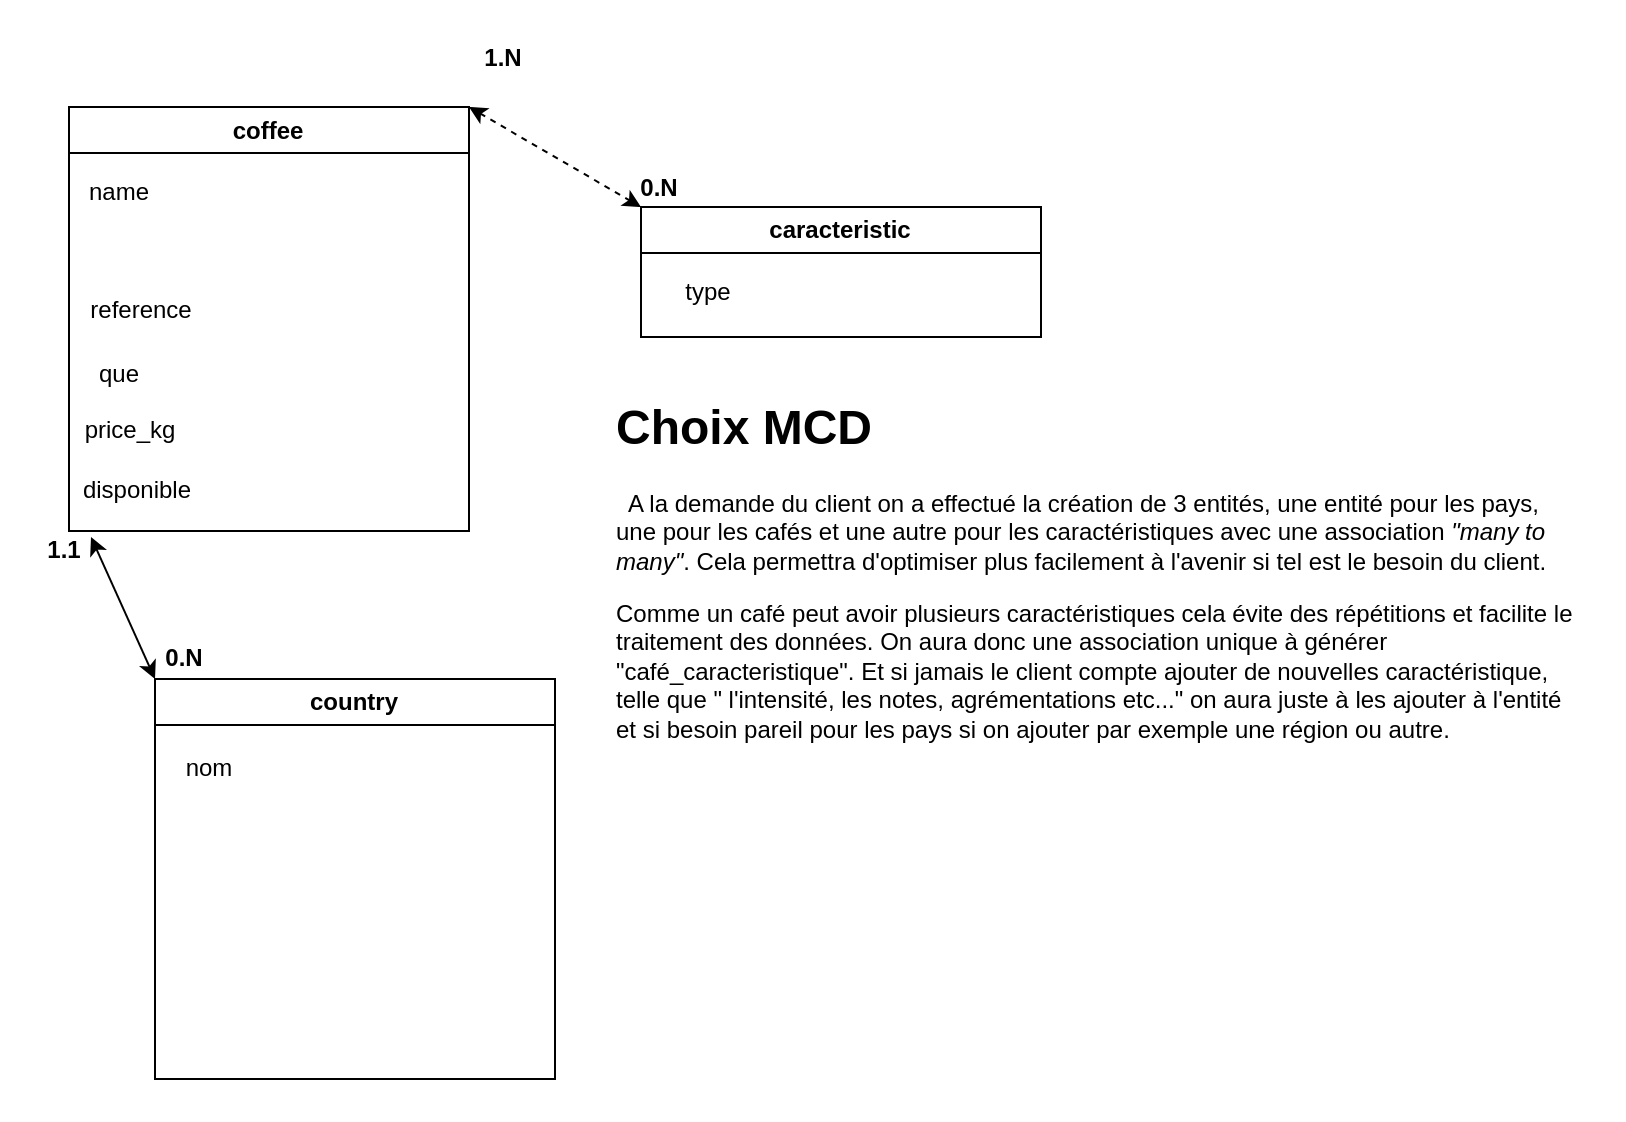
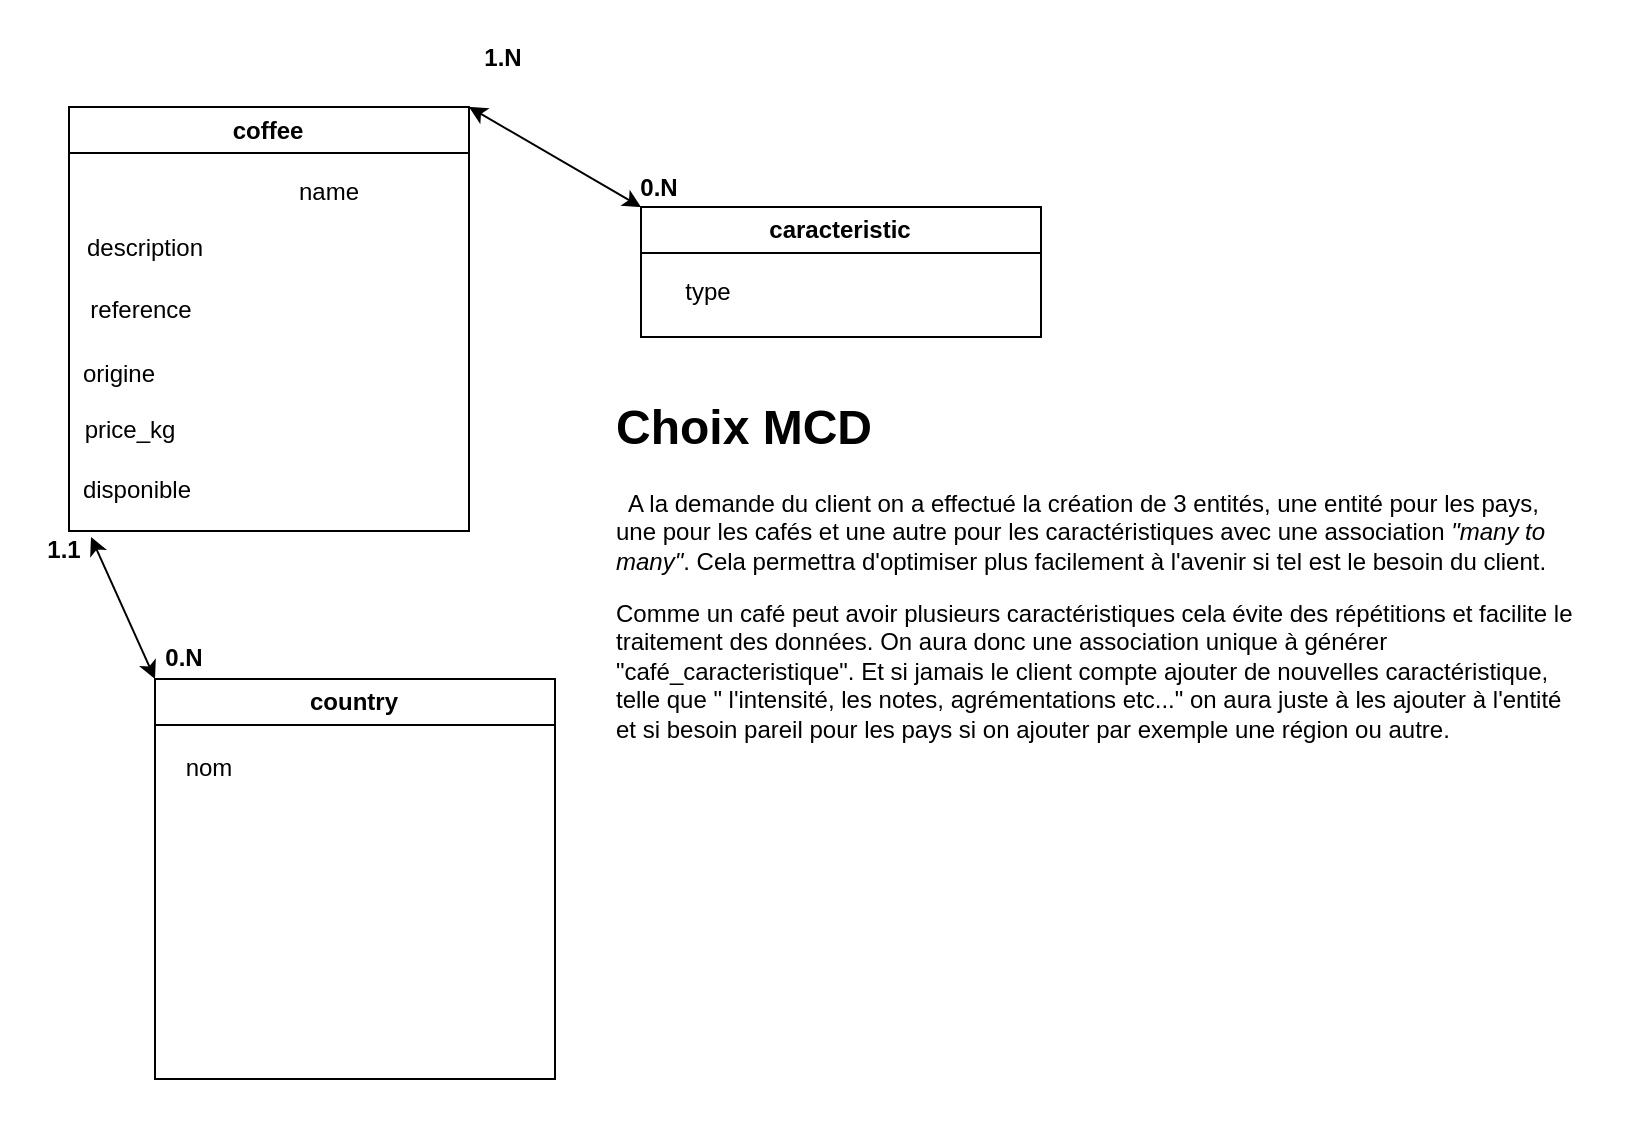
edge "caracteristic" -- "coffee": style dashed -> solid
node "name": moved (119, 193) -> (329, 193)
node "description": added
node "que": label "que" -> "origine"
